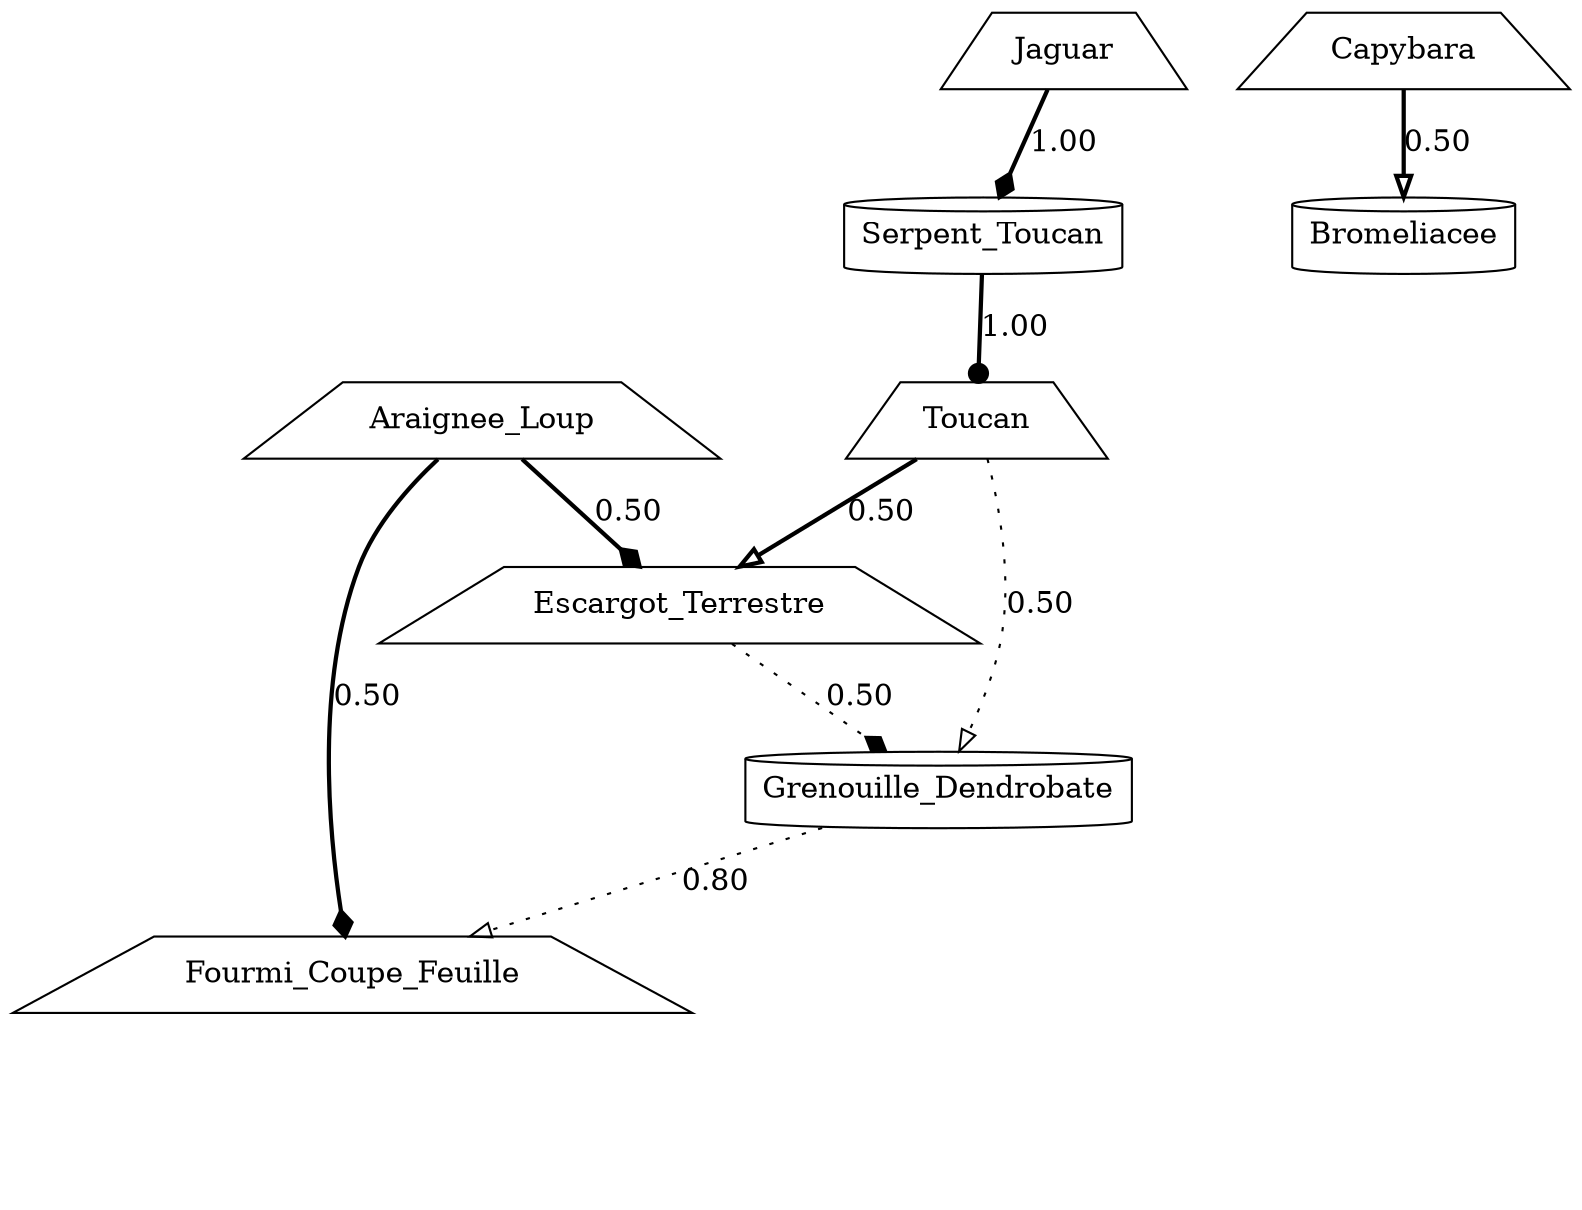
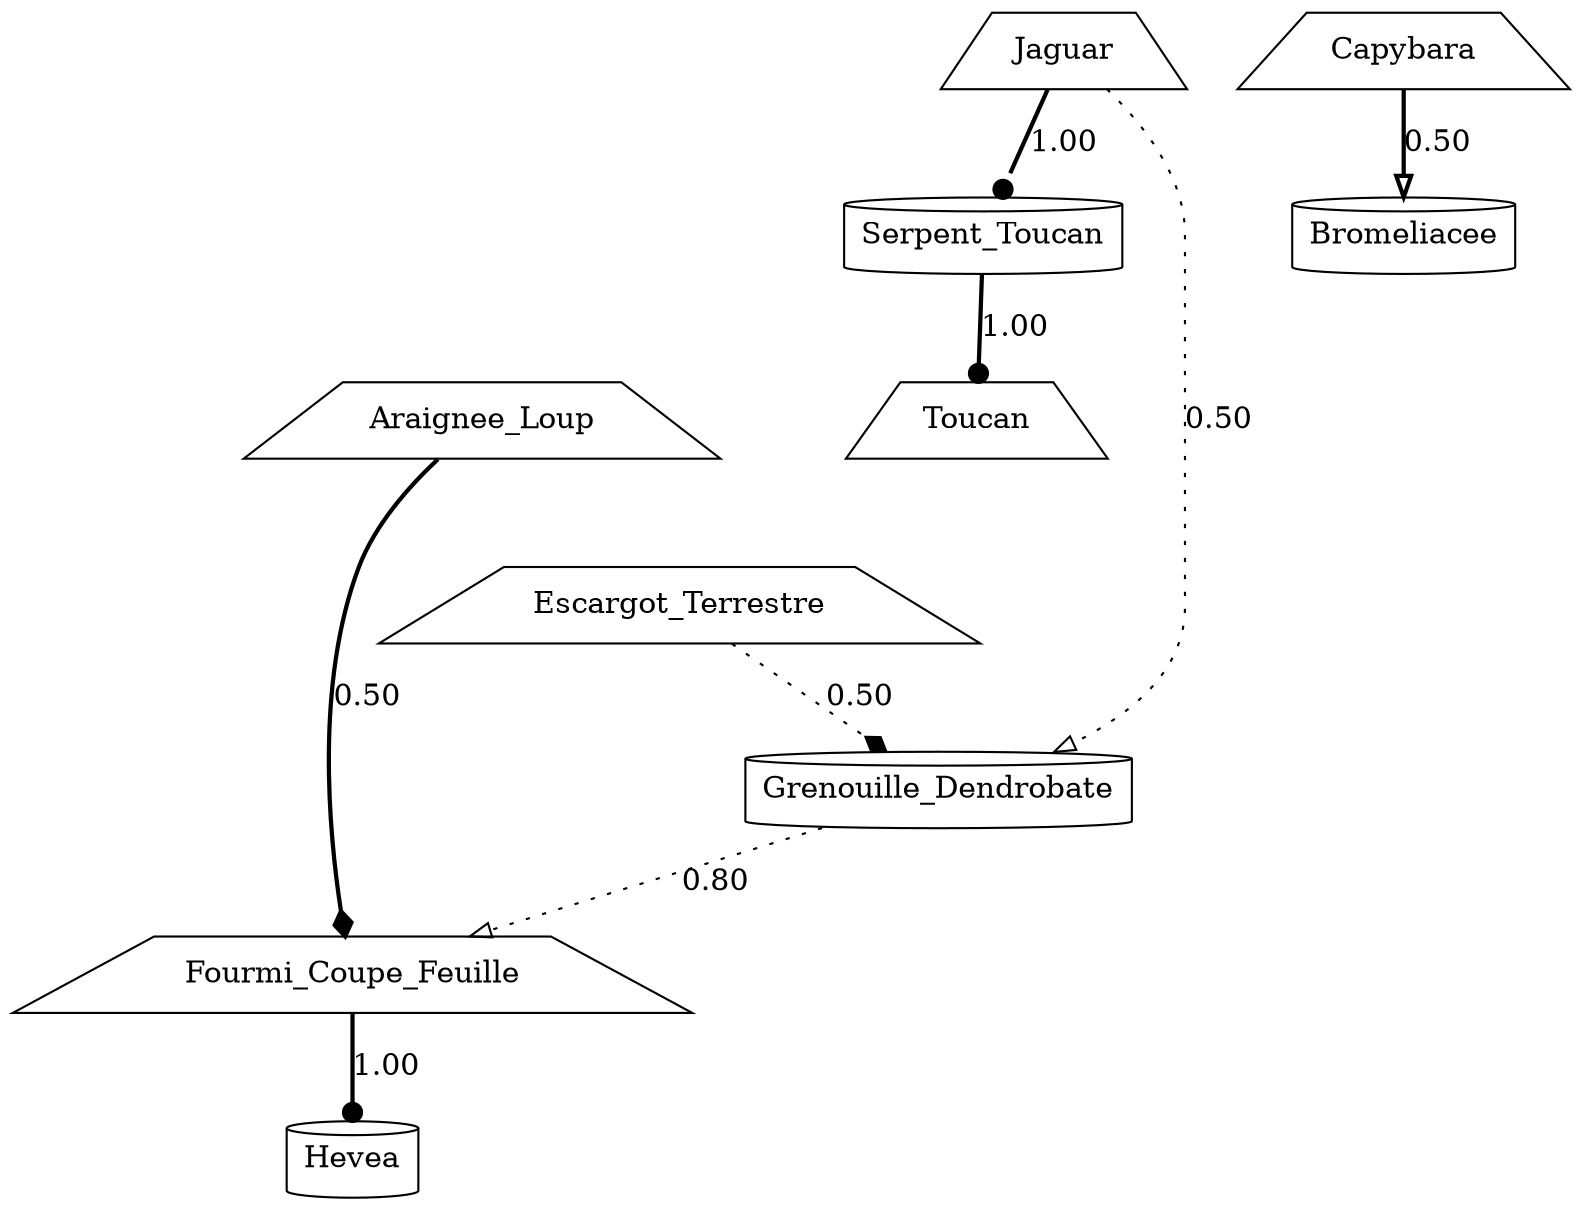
edge "Jaguar" -> "Serpent_Toucan": arrowhead diamond -> dot
edge "Araignee_Loup" -> "Escargot_Terrestre": removed, label "0.50"
edge "Toucan" -> "Escargot_Terrestre": removed, label "0.50"
edge "Toucan" -> "Grenouille_Dendrobate": now "Jaguar" -> "Grenouille_Dendrobate"
node "Hevea": added
